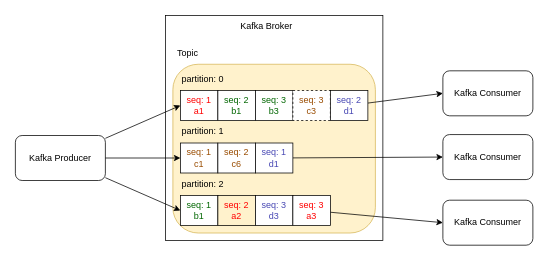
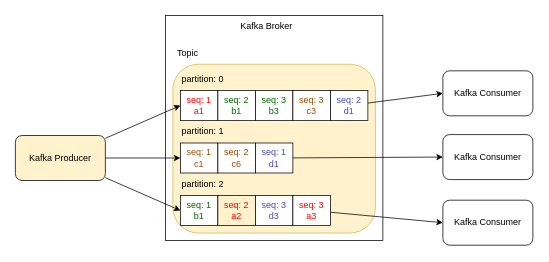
node "seq: 3 c3": style dashed -> solid
node "Kafka Producer": fillcolor #ffffff -> #fff2cc
